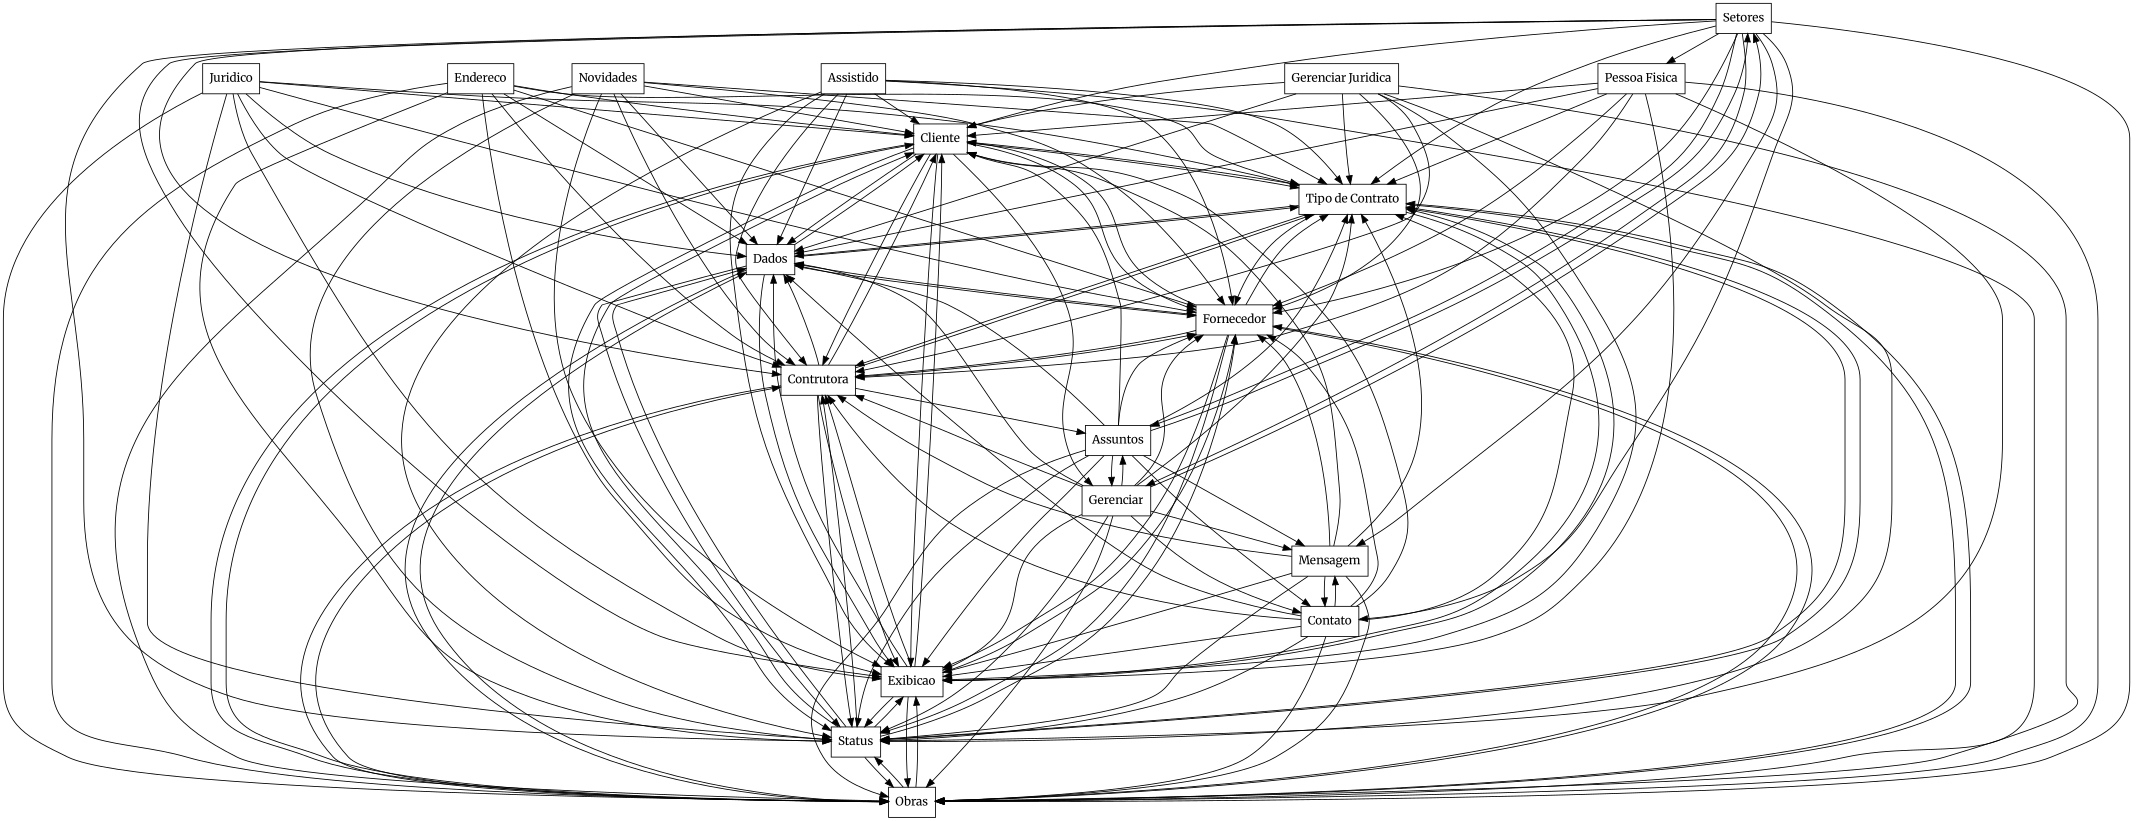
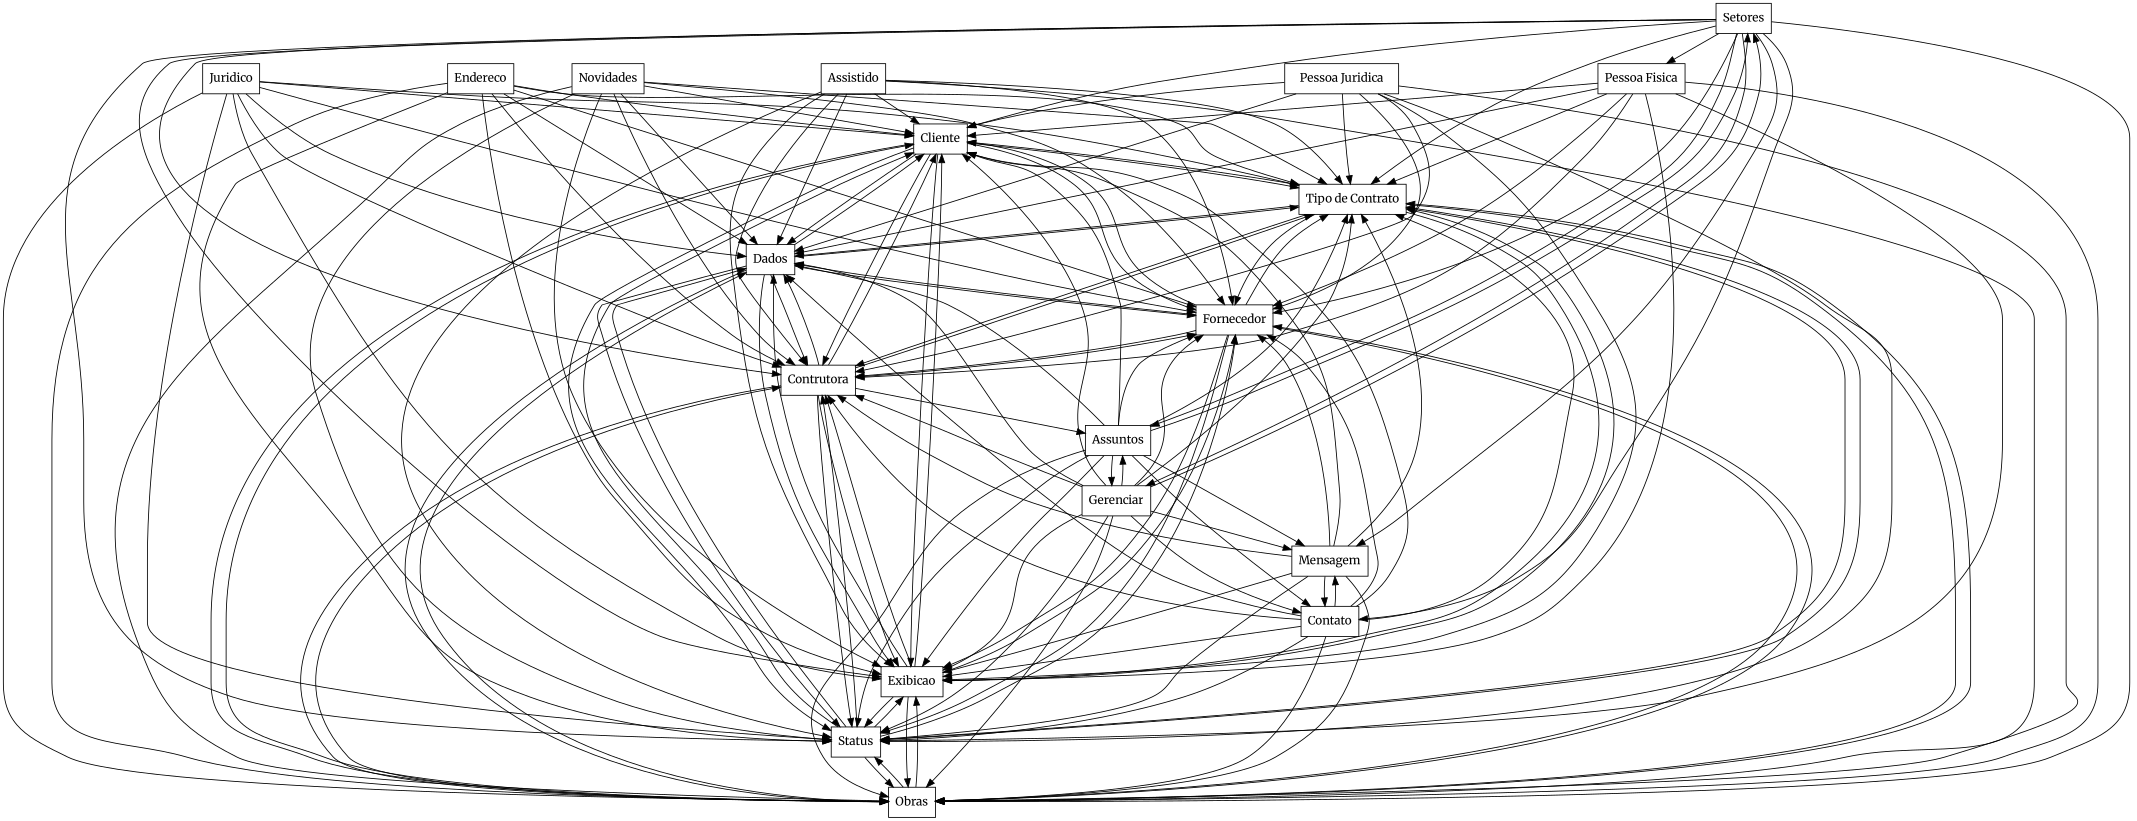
node "Gerenciar Juridica": label "Gerenciar Juridica" -> "Pessoa Juridica"
edge "Cliente" -> "Gerenciar": reversed
edge "Dados" -> "Contrutora": added
